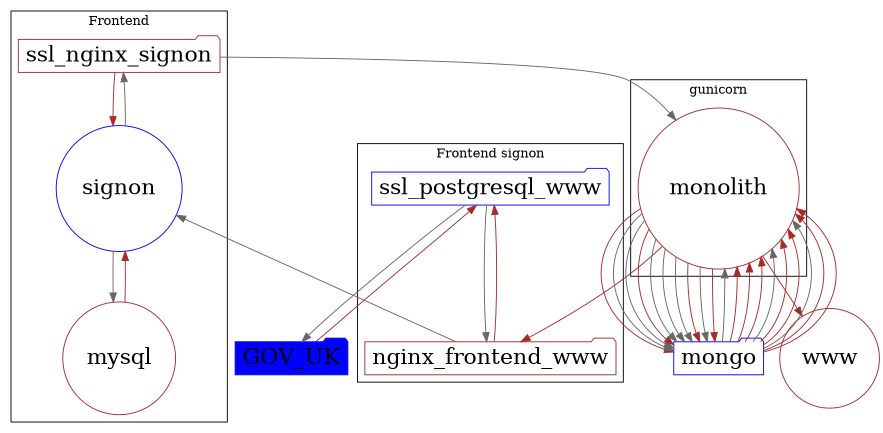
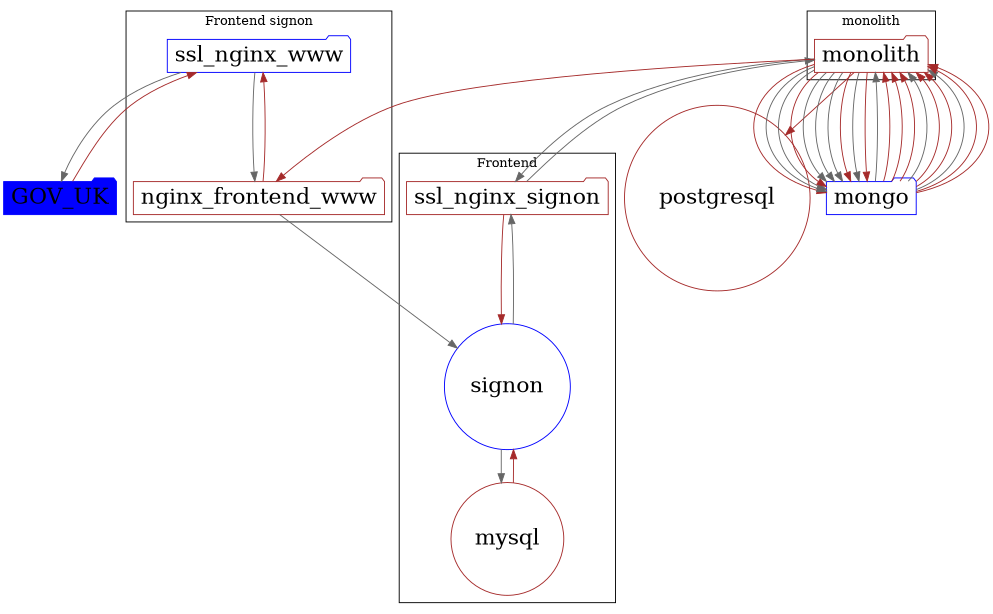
cluster "gunicorn": label "gunicorn" -> "monolith"
edge "monolith" -> "ssl_nginx_signon": added
node "ssl_postgresql_www": label "ssl_postgresql_www" -> "ssl_nginx_www"
node "monolith": shape circle -> folder
node "www": label "www" -> "postgresql"
